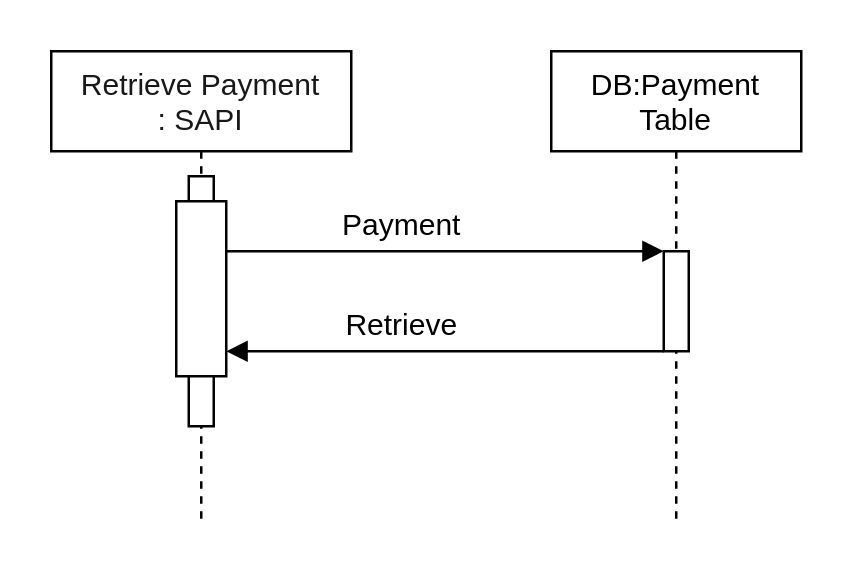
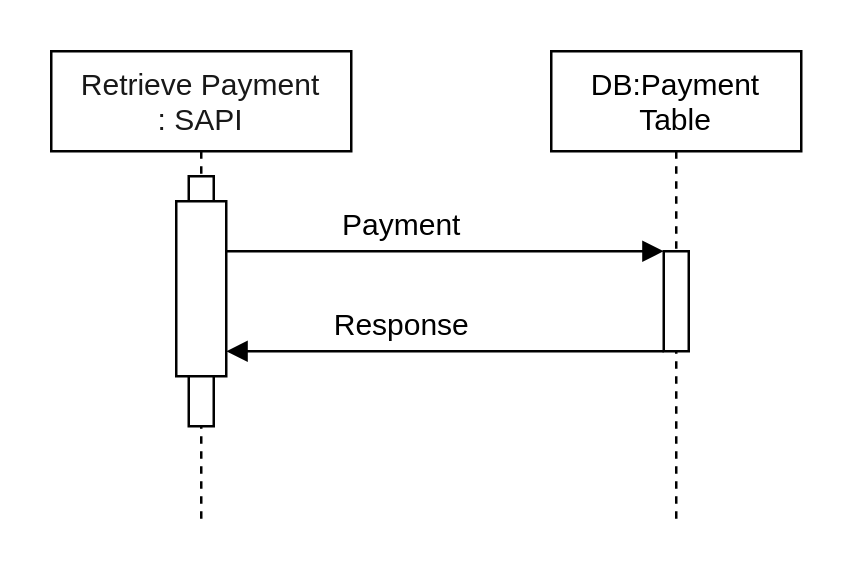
node "Retrieve": label "Retrieve" -> "Response"
